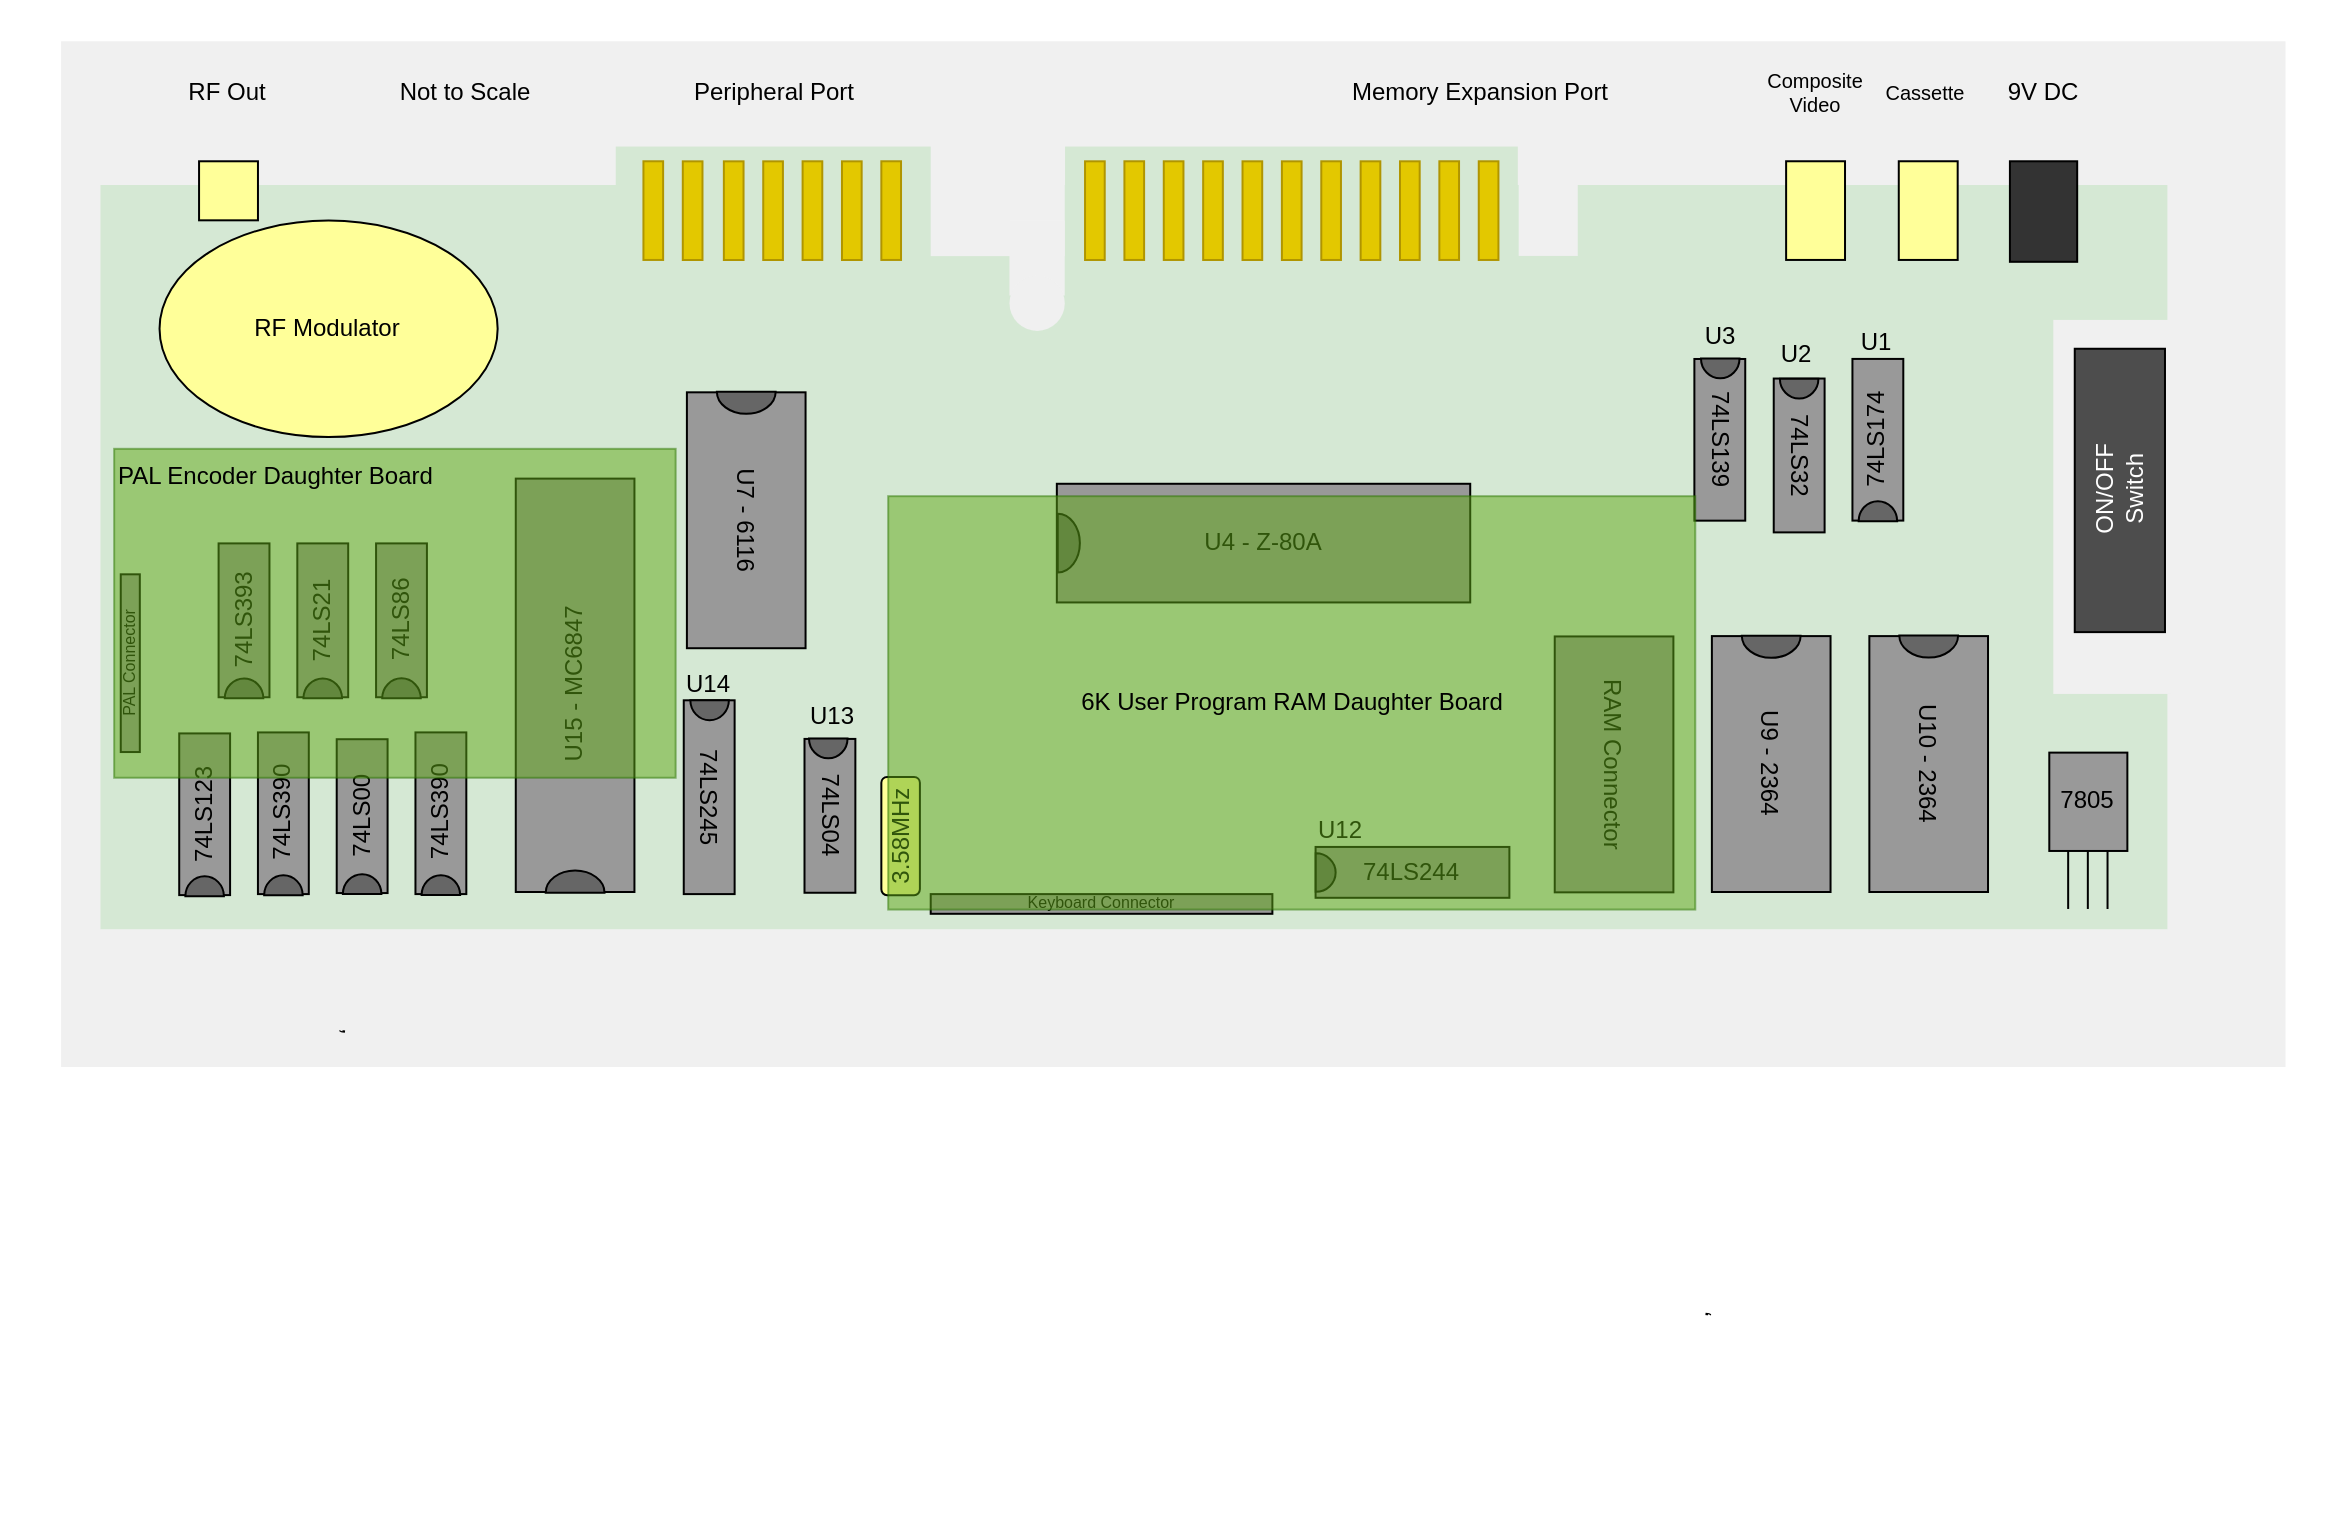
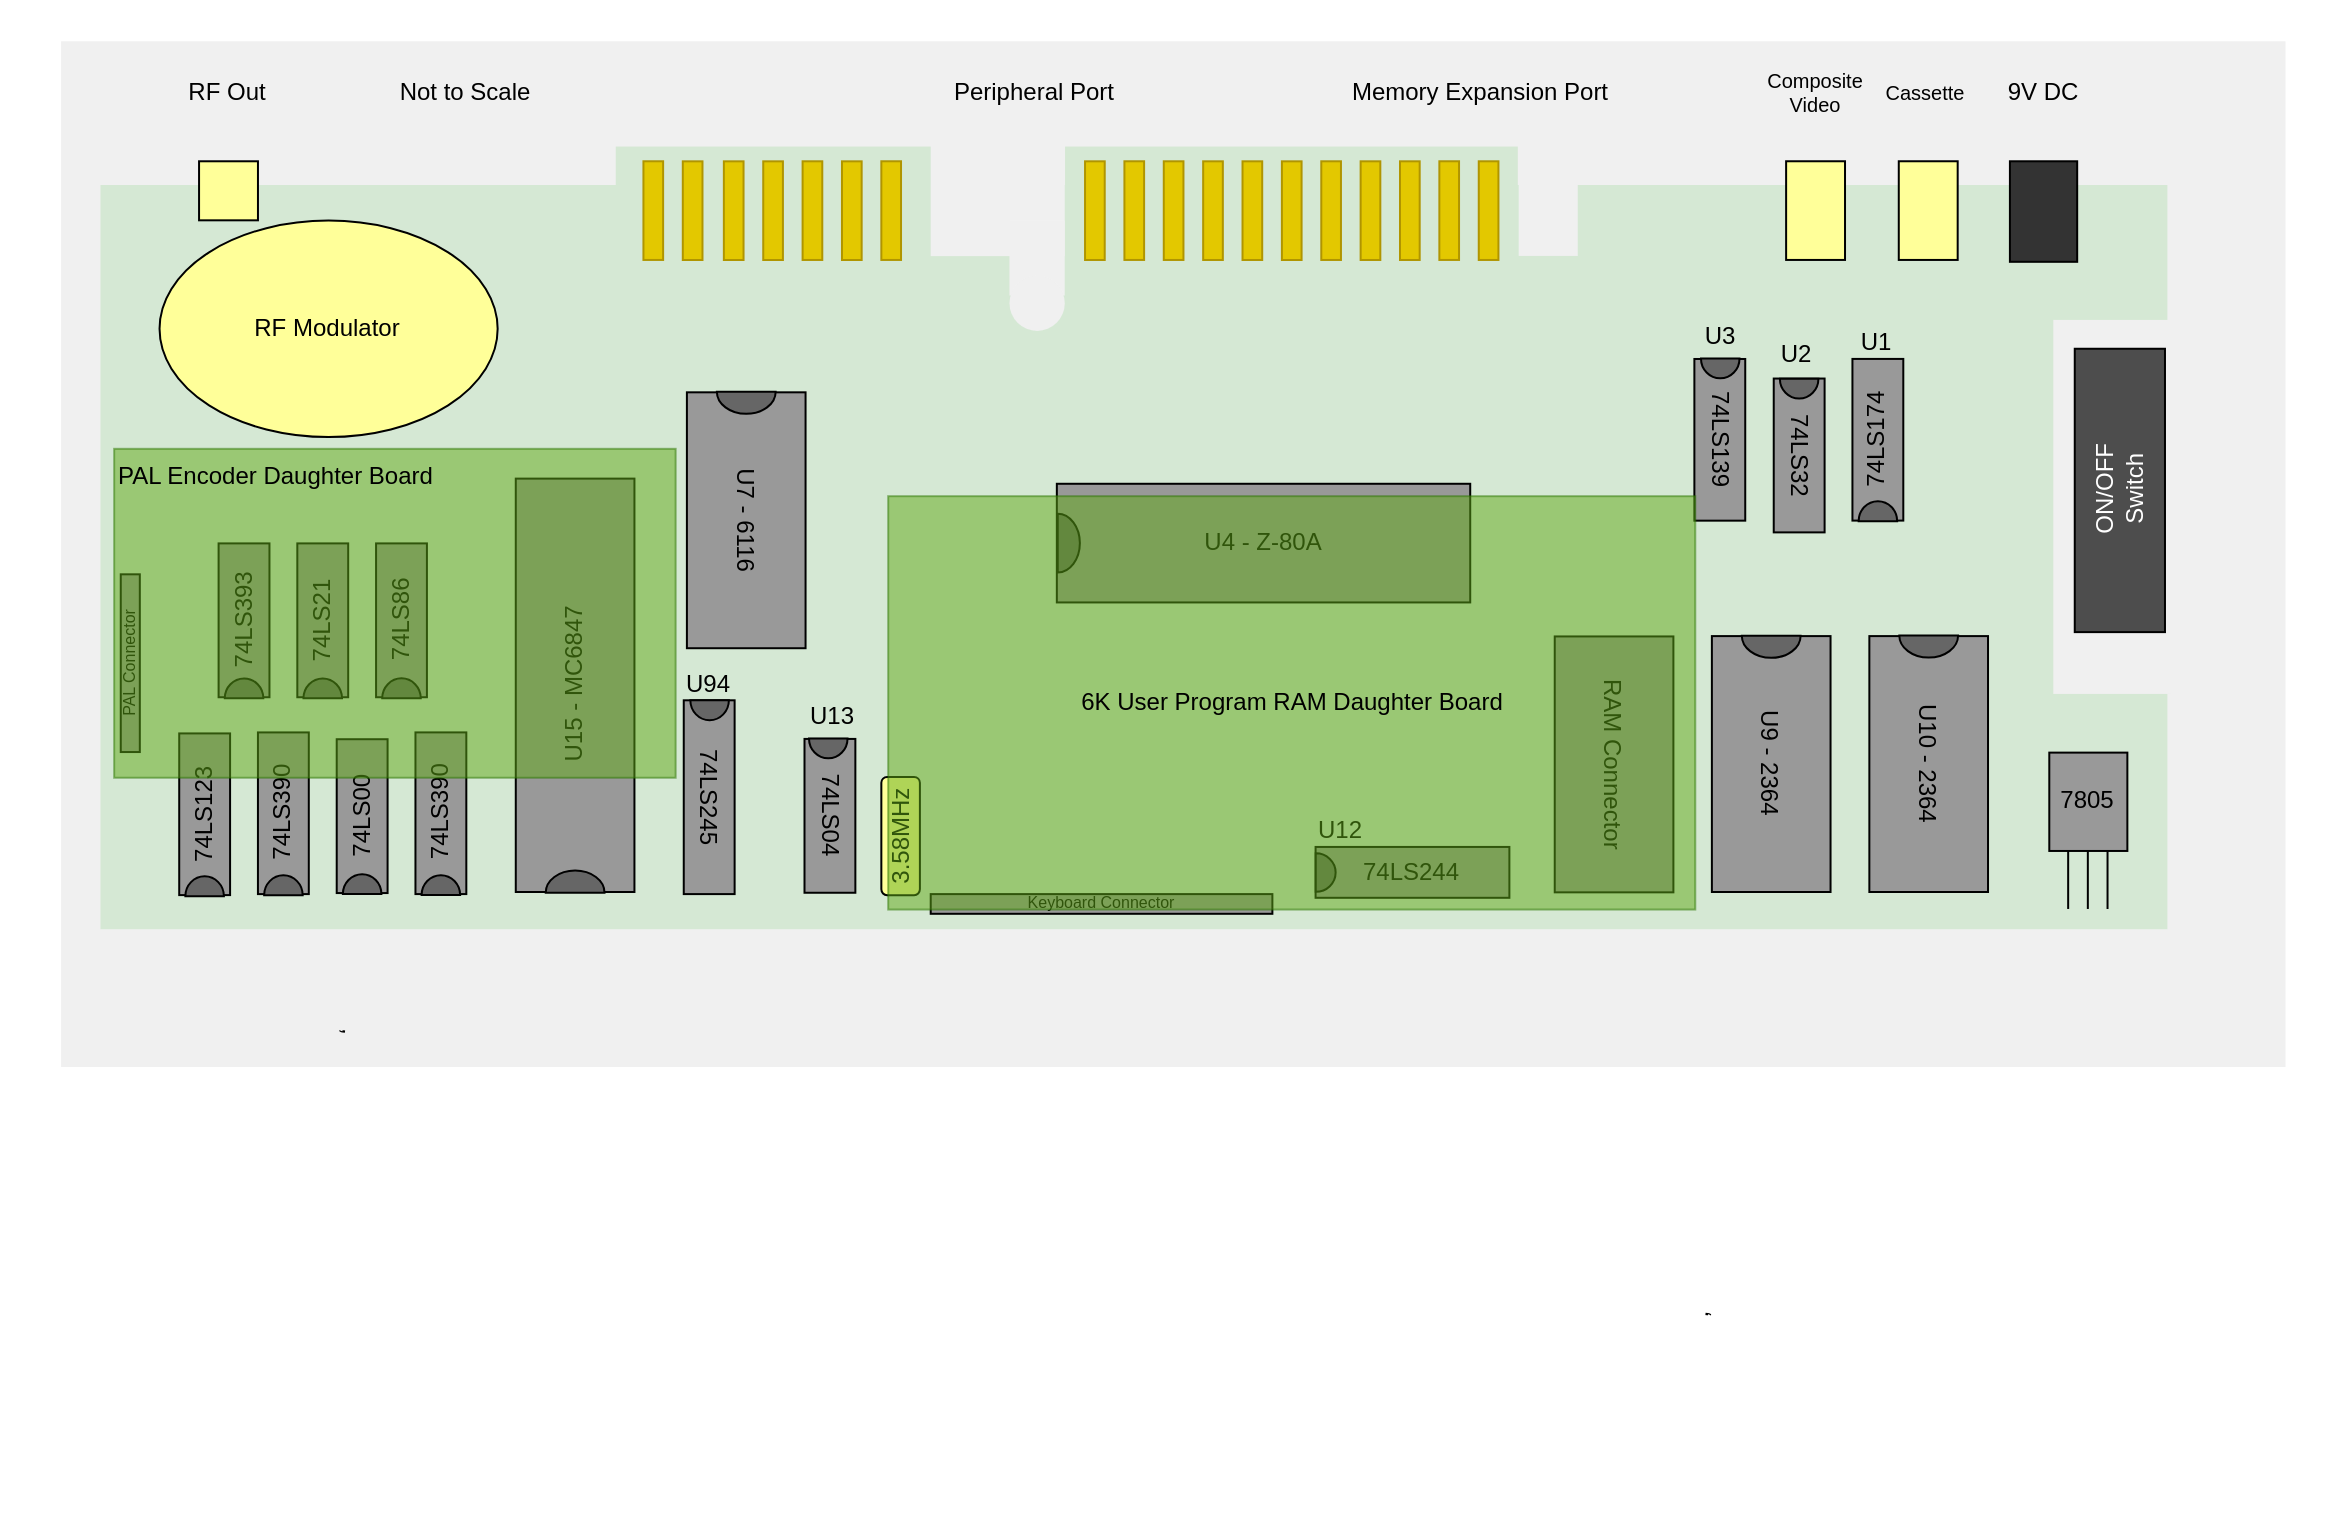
node "Peripheral Port": moved (776, 93) -> (1036, 93)
node "U14": label "U14" -> "U94"
